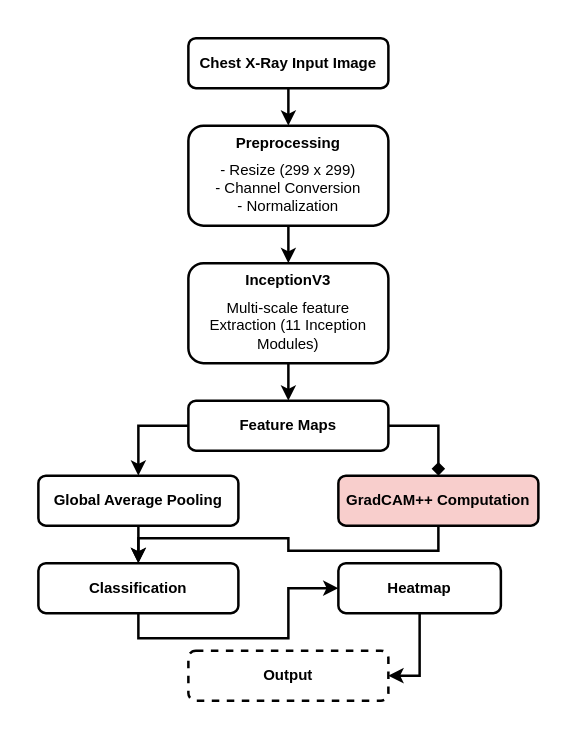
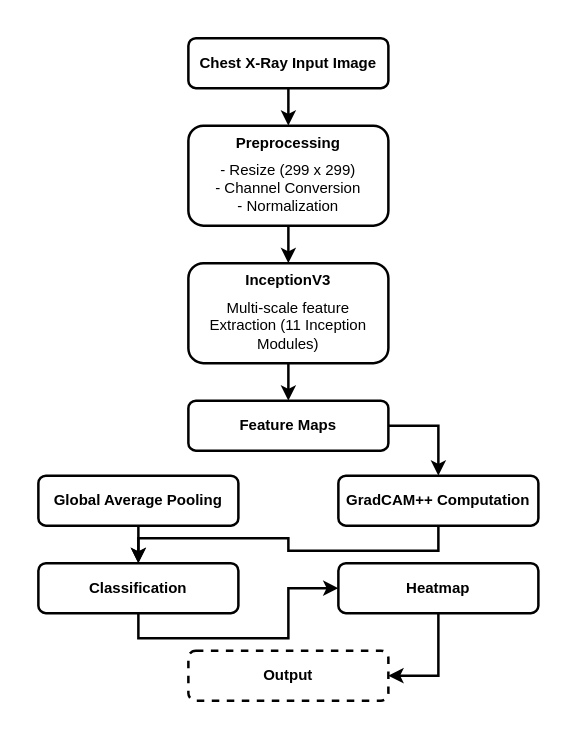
edge "Feature Maps" -> "Global Average Pooling": removed
edge "Feature Maps" -> "GradCAM++ Computation": arrowhead diamond -> classic
node "GradCAM++ Computation": fillcolor #f8cecc -> #ffffff
node "Heatmap": size 163x50 -> 200x50
